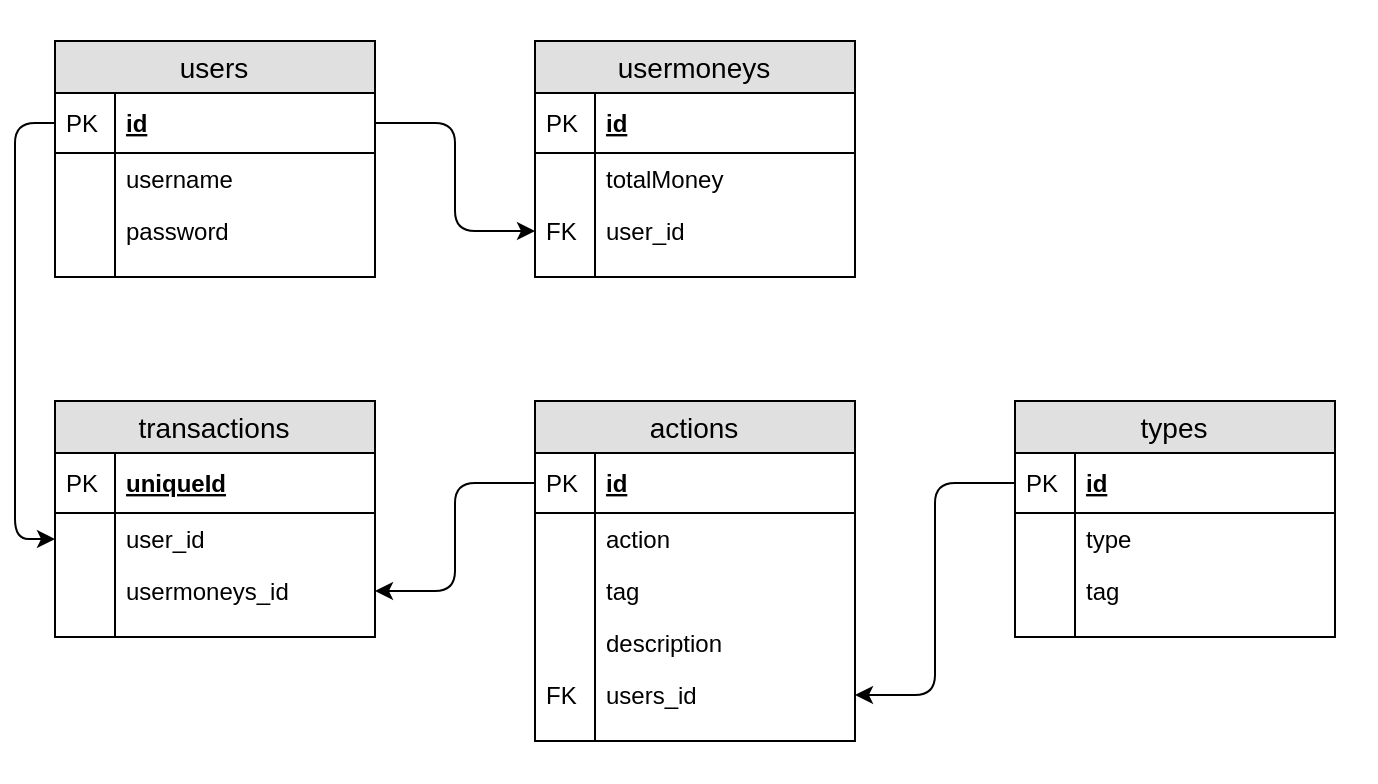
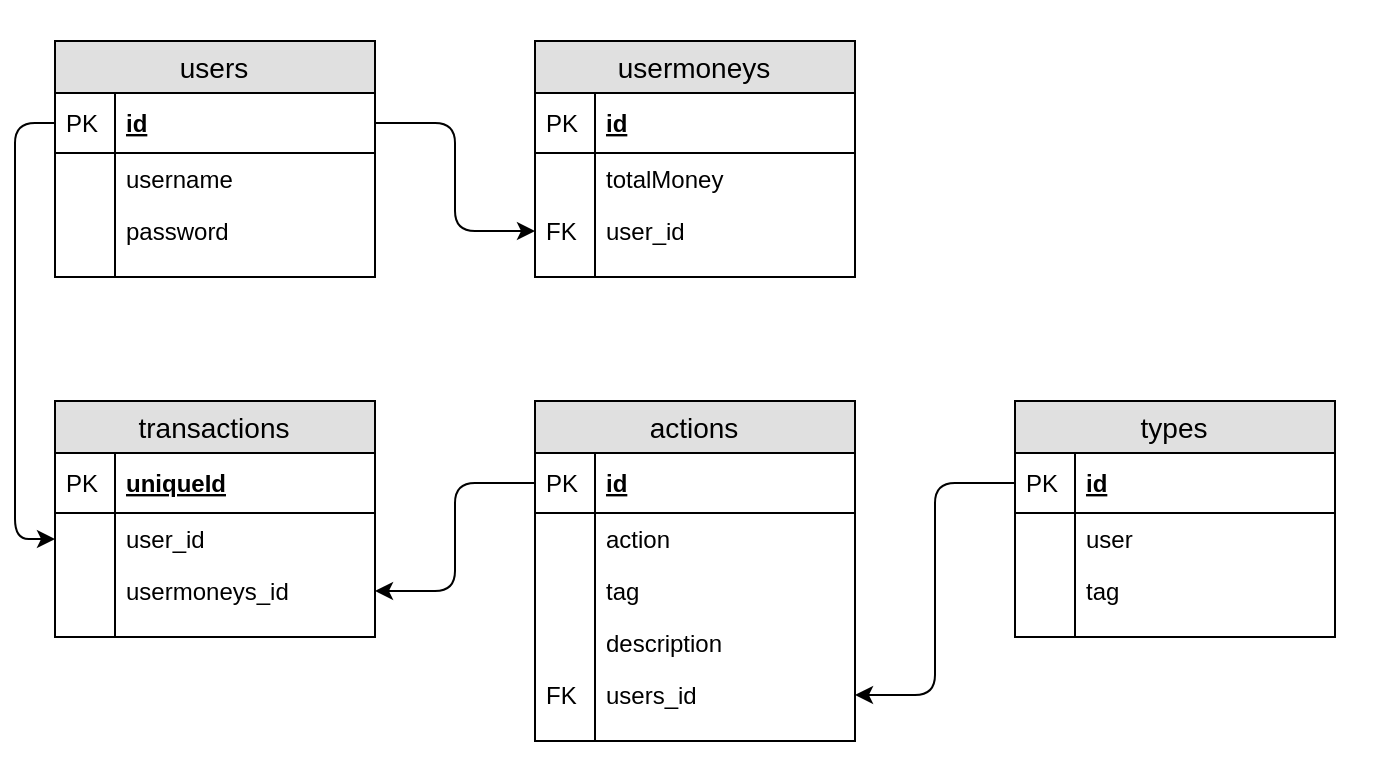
node "type": label "type" -> "user"
